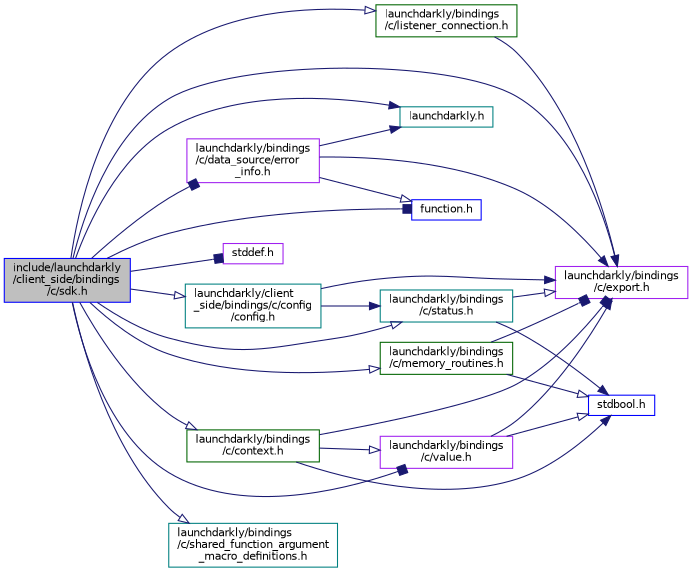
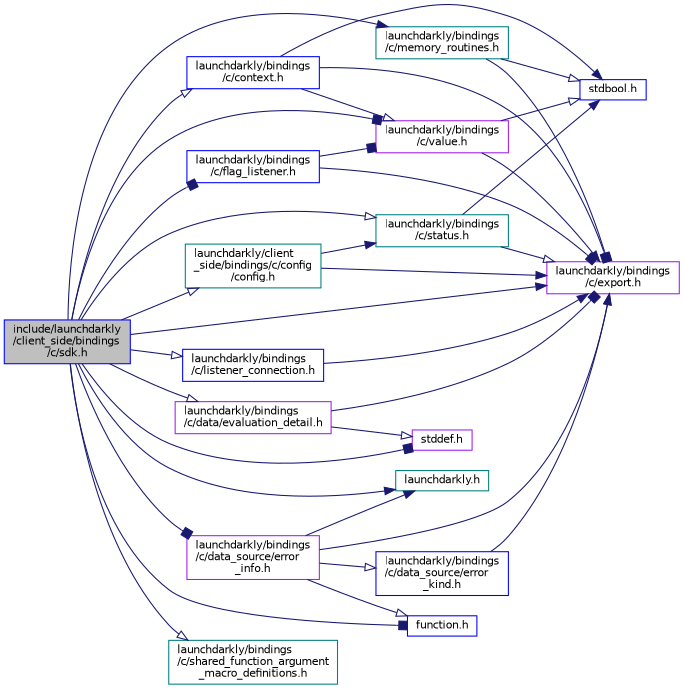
node "launchdarkly/bindings /c/listener_connection.h": color darkgreen -> blue
node "launchdarkly/bindings /c/flag_listener.h": added
node "launchdarkly/bindings /c/memory_routines.h": color darkgreen -> teal
edge "include/launchdarkly /client_side/bindings /c/sdk.h" -> "launchdarkly/bindings /c/memory_routines.h": arrowhead onormal -> normal
node "launchdarkly/bindings /c/data/evaluation_detail.h": added
node "launchdarkly/bindings /c/context.h": color darkgreen -> blue
node "launchdarkly/bindings /c/data_source/error _kind.h": added
